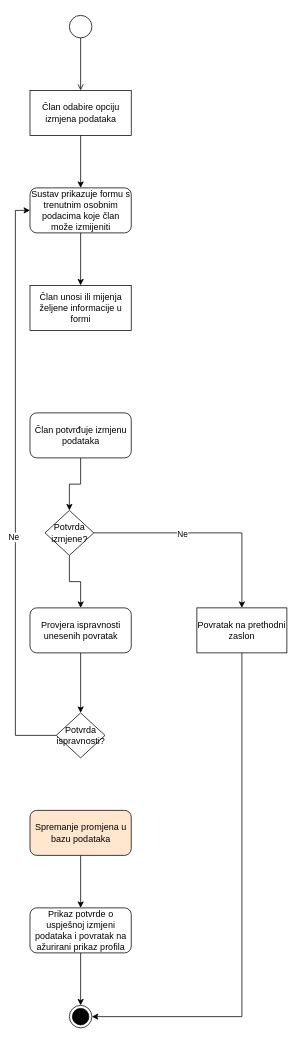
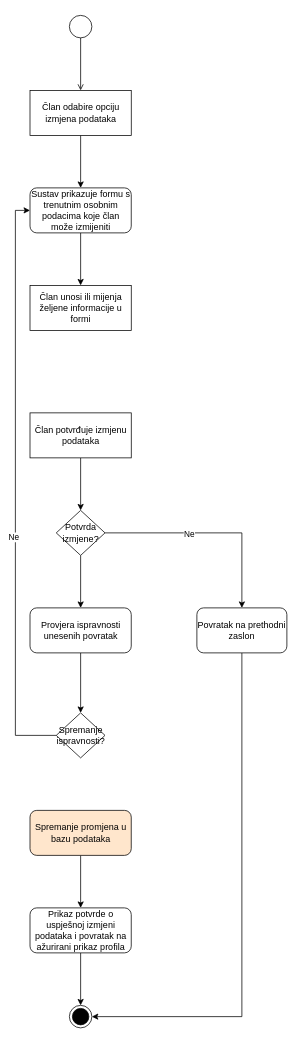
node "Član potvrđuje izmjenu podataka": shape rounded rectangle -> rectangle
node "Potvrda izmjene?": moved (69, 533) -> (81, 533)
node "Povratak na prethodni zaslon": shape rectangle -> rounded rectangle
node "Potvrda ispravnosti?": label "Potvrda ispravnosti?" -> "Spremanje ispravnosti?"
